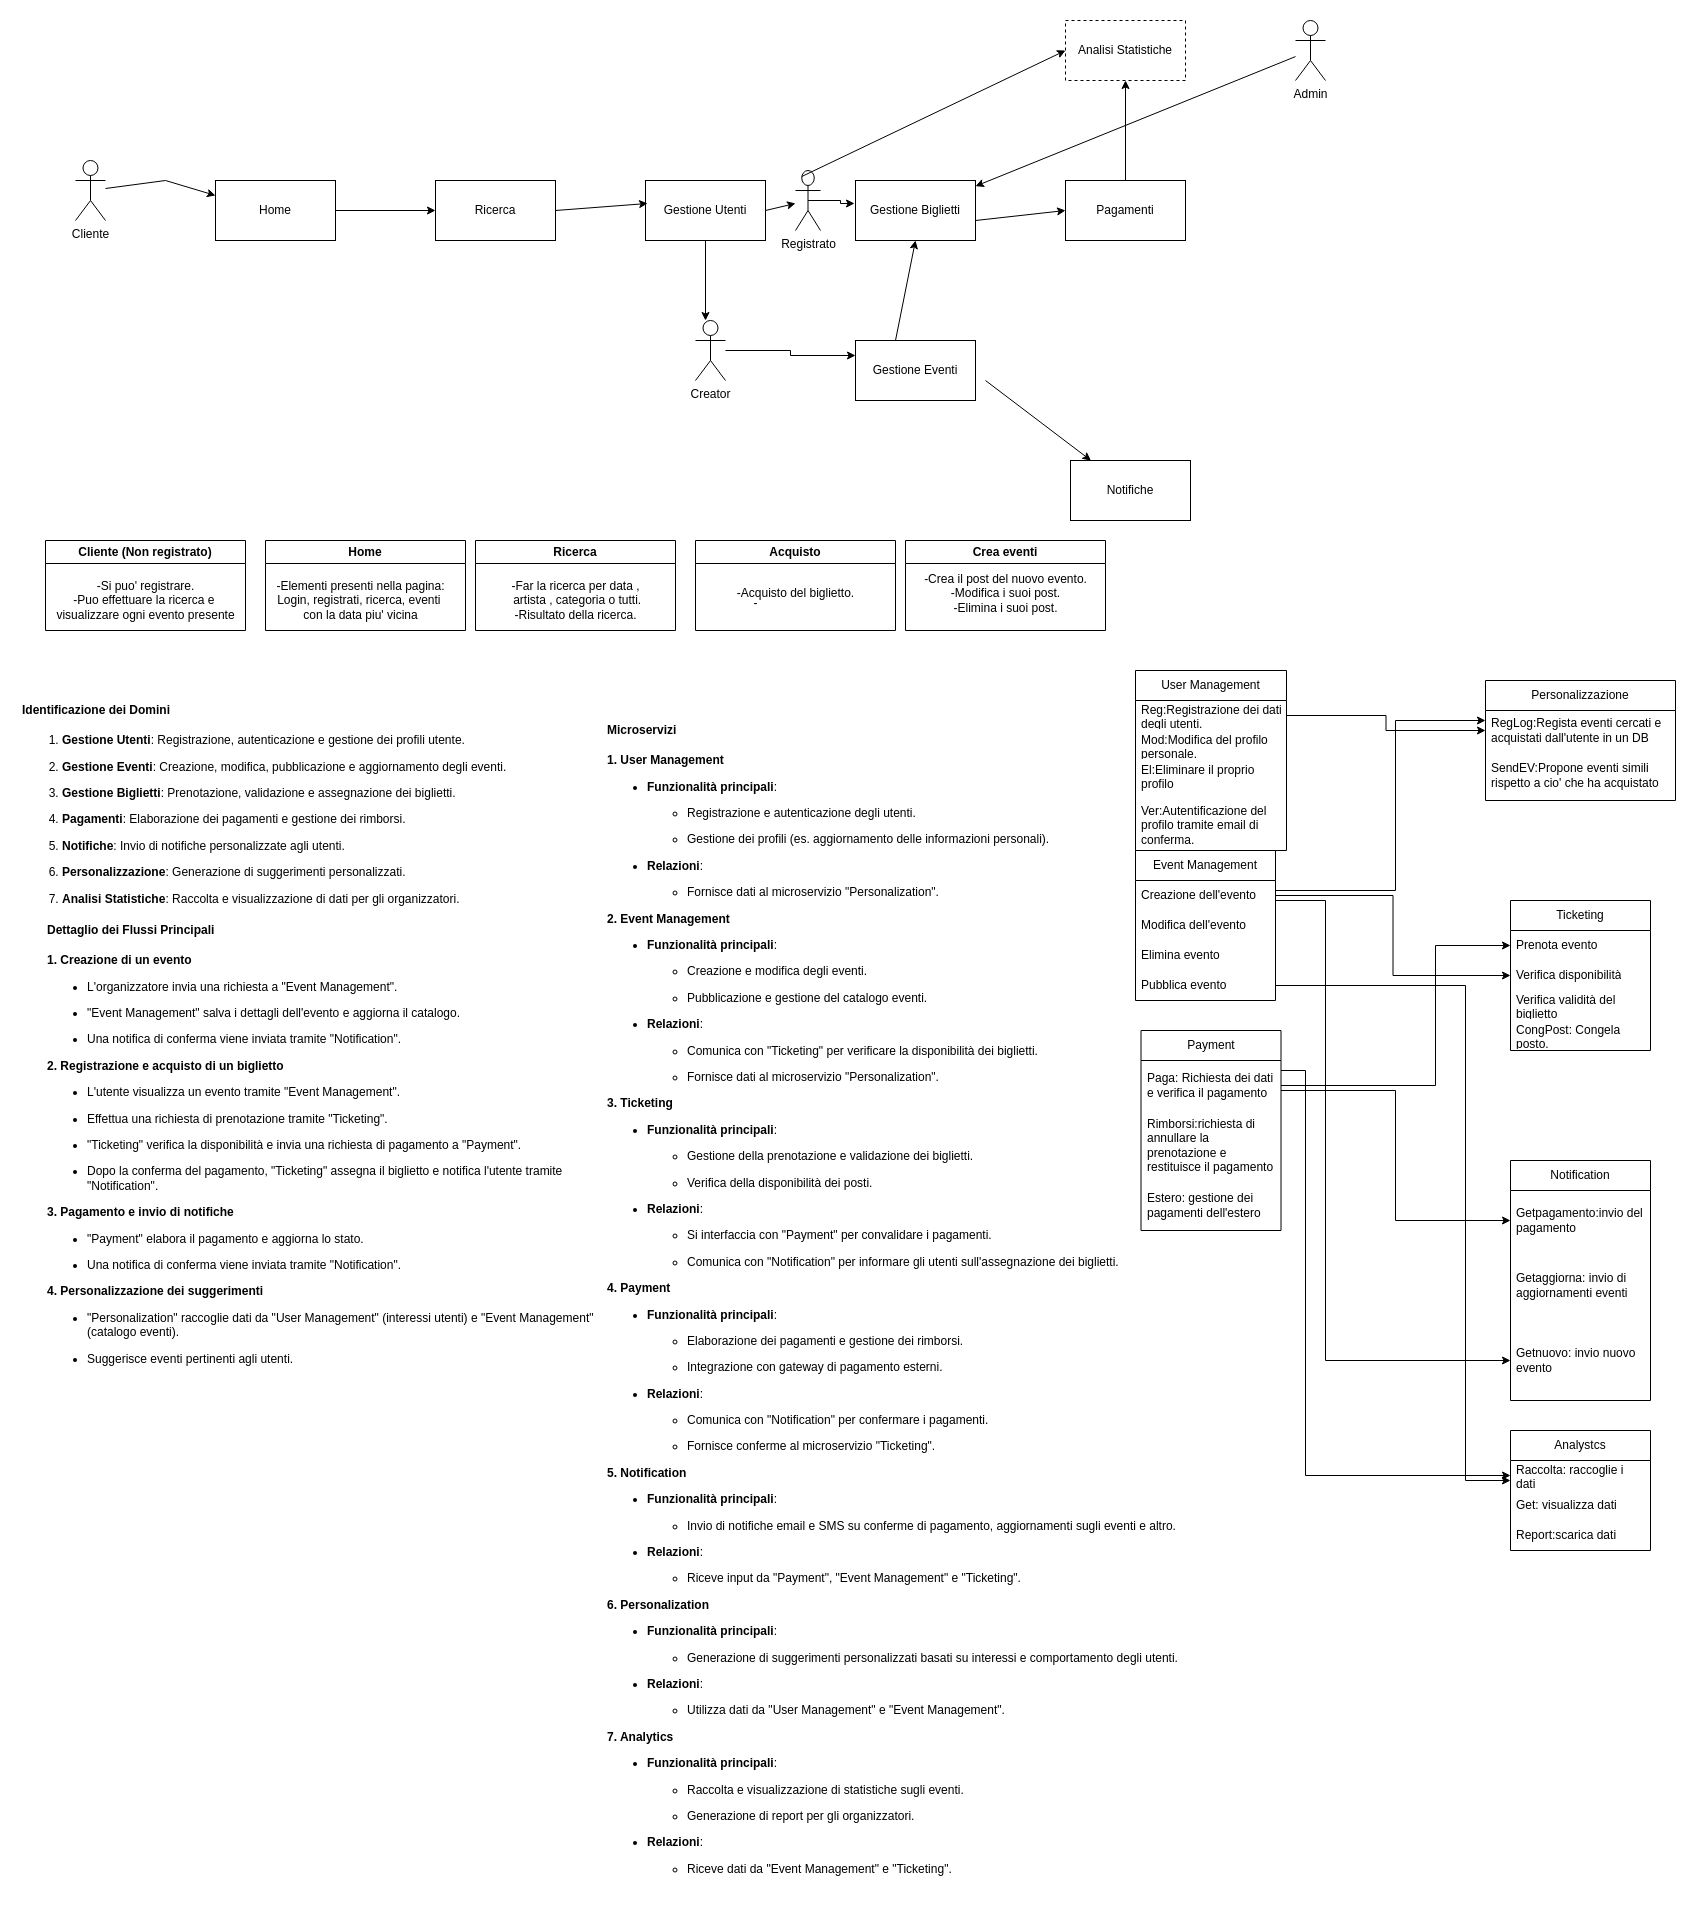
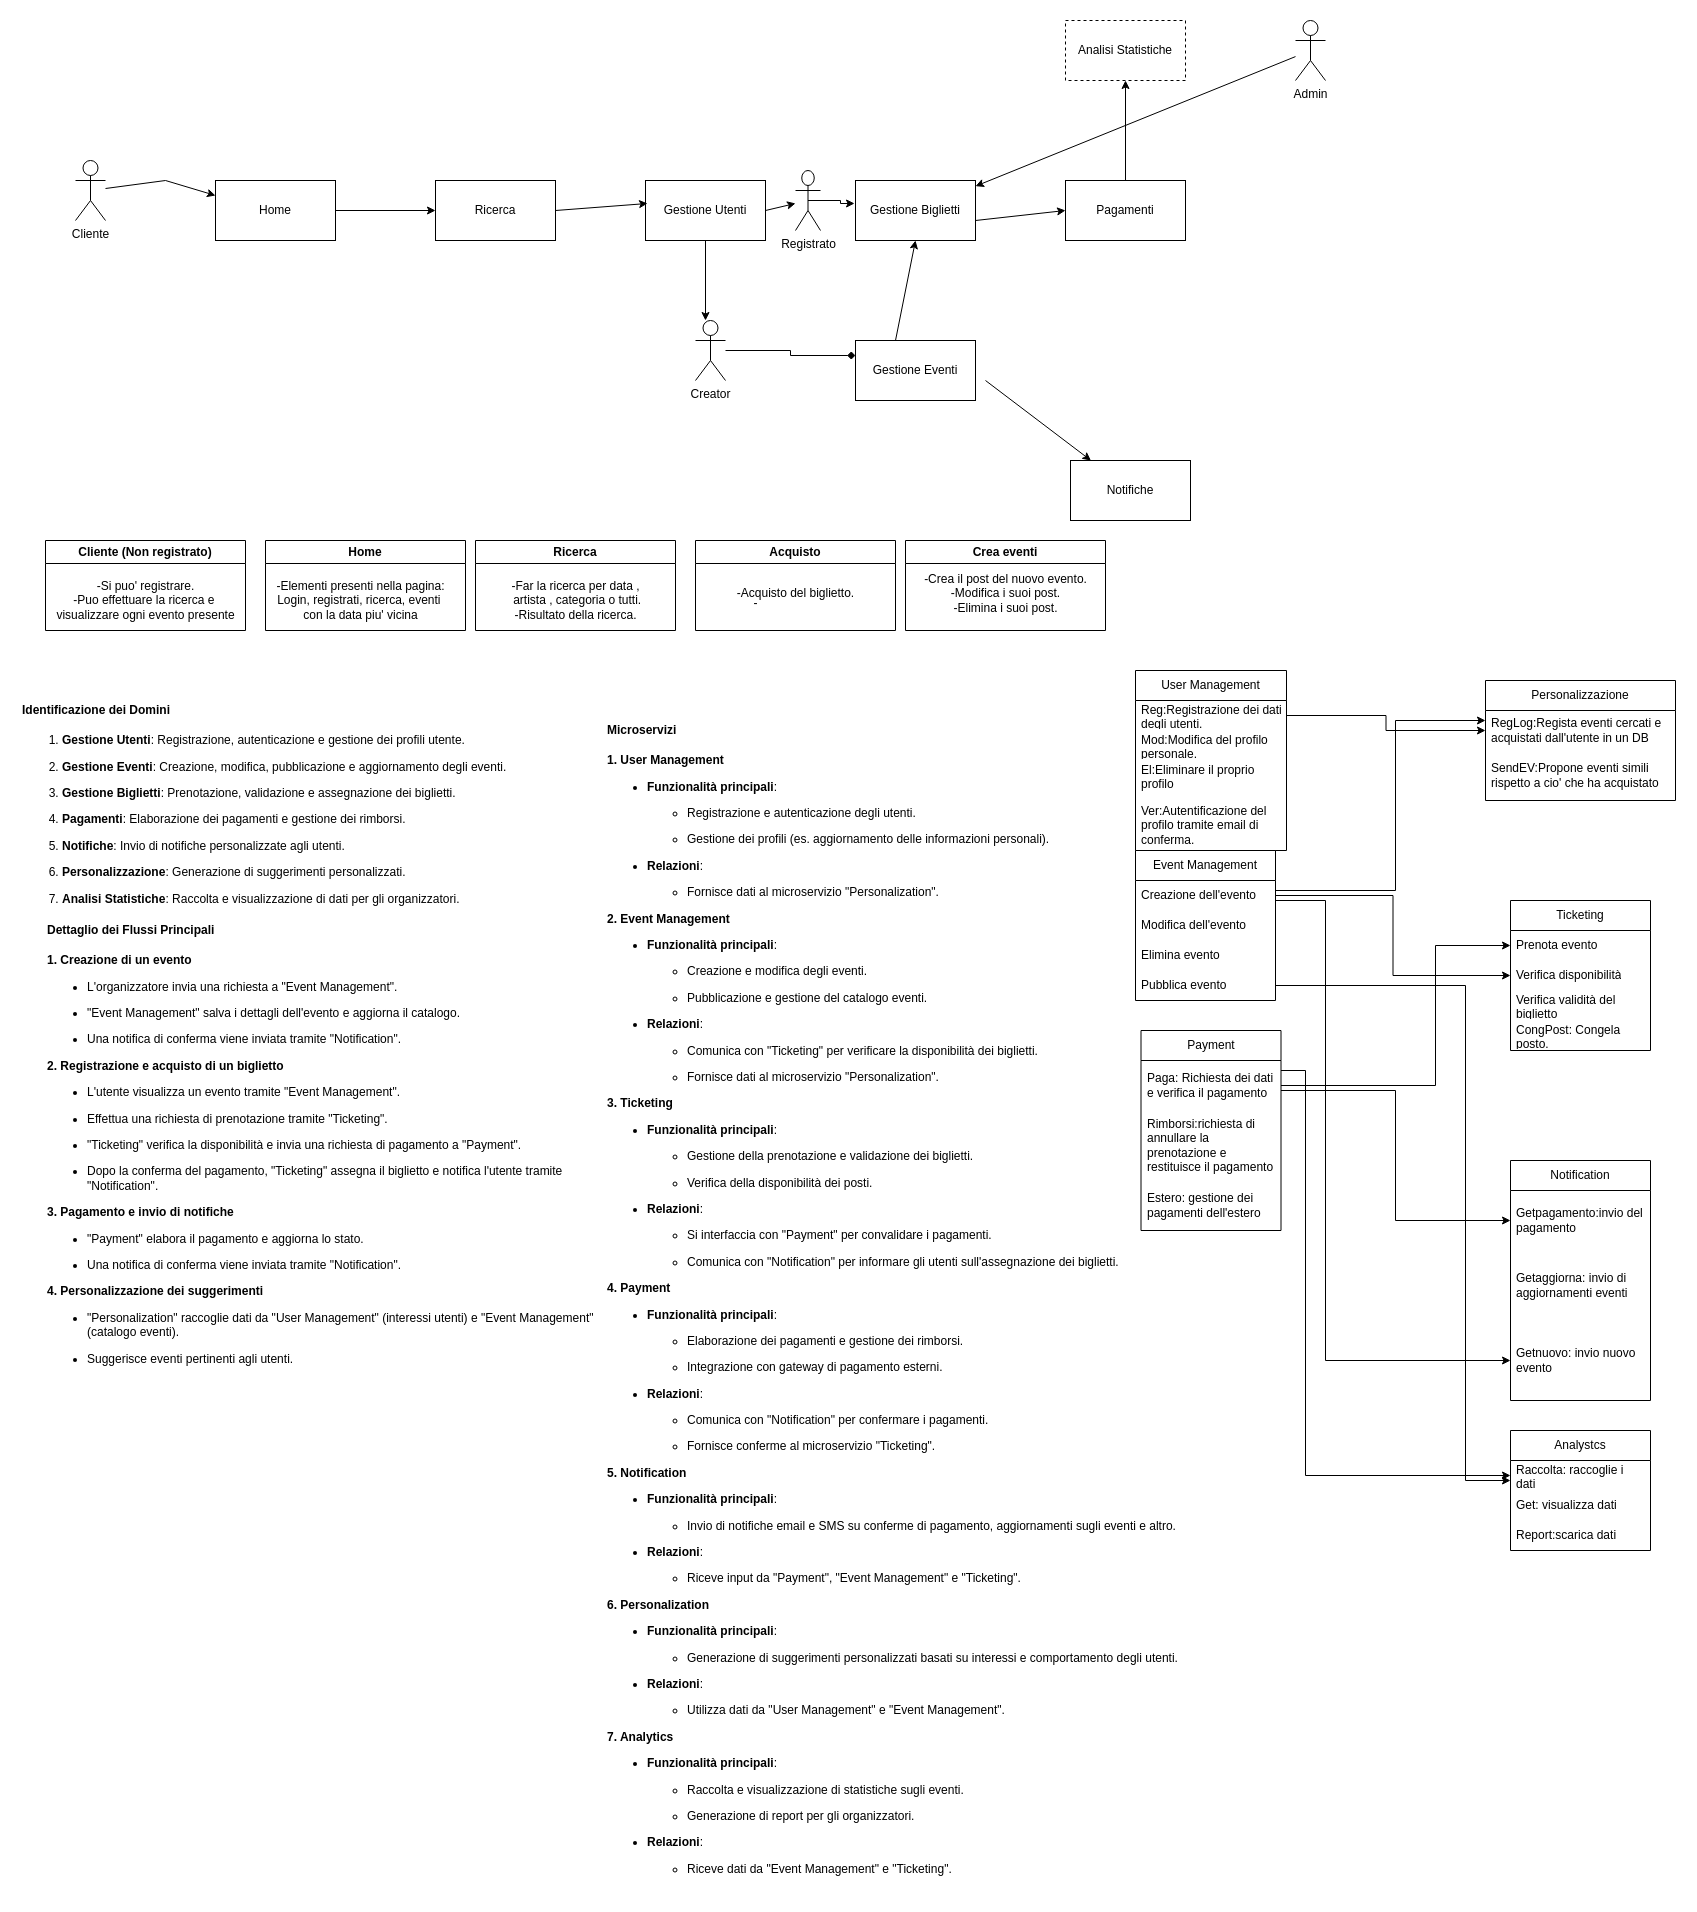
edge "Registrato" -> "Analisi Statistiche": removed
edge "Creator" -> "Gestione Eventi": arrowhead classic -> diamond
